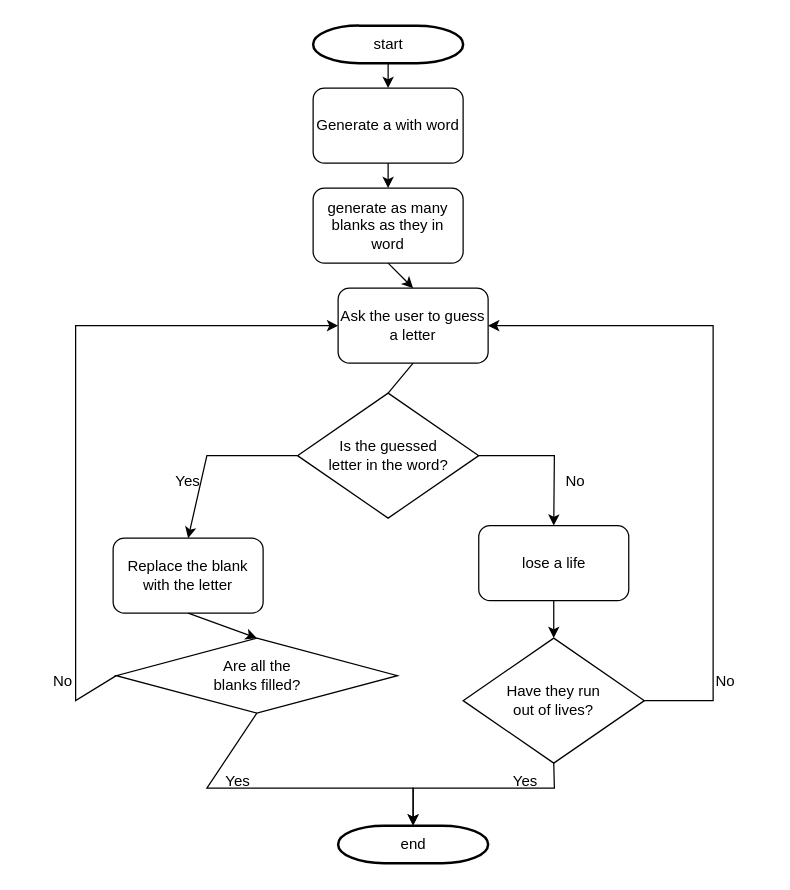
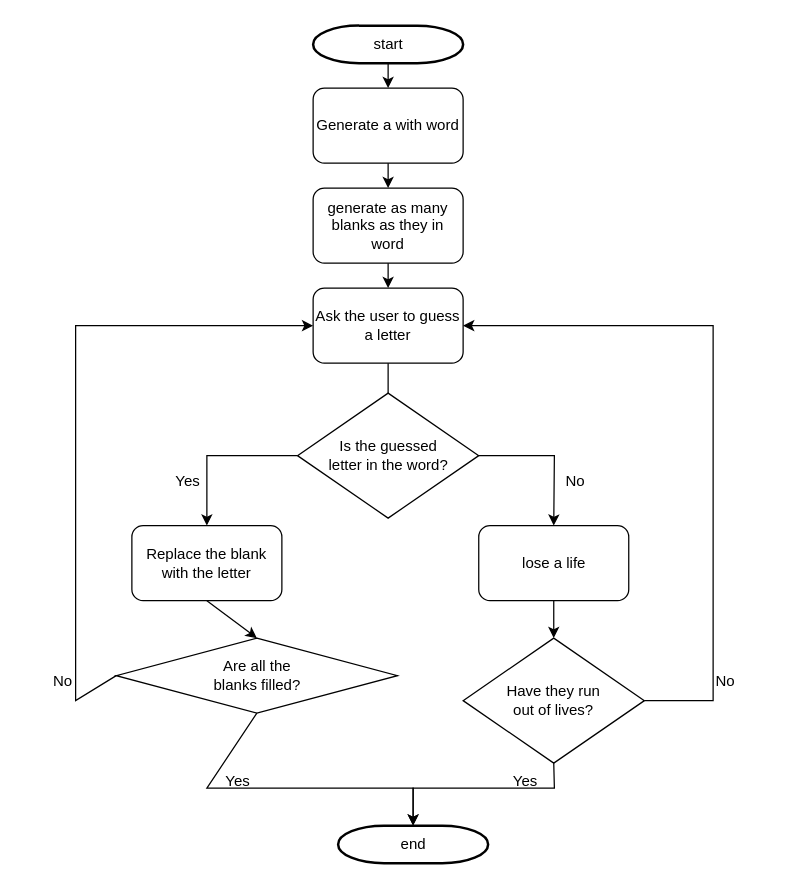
node "Ask the user to guess a letter": moved (413, 326) -> (388, 326)
node "Replace the blank with the letter": moved (188, 576) -> (207, 563)
